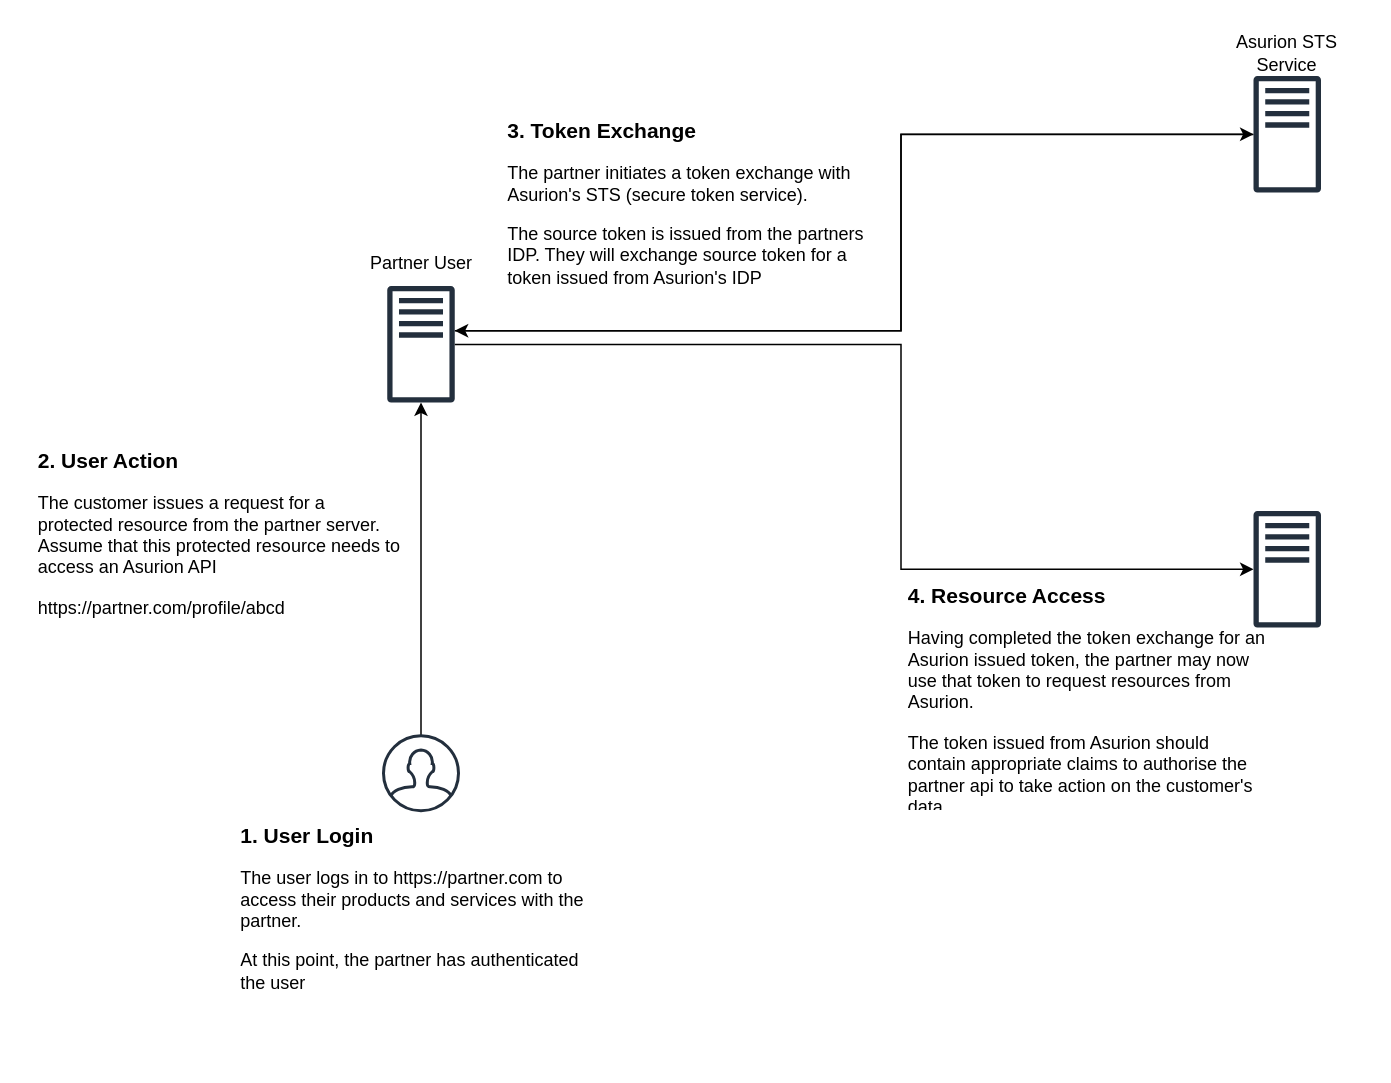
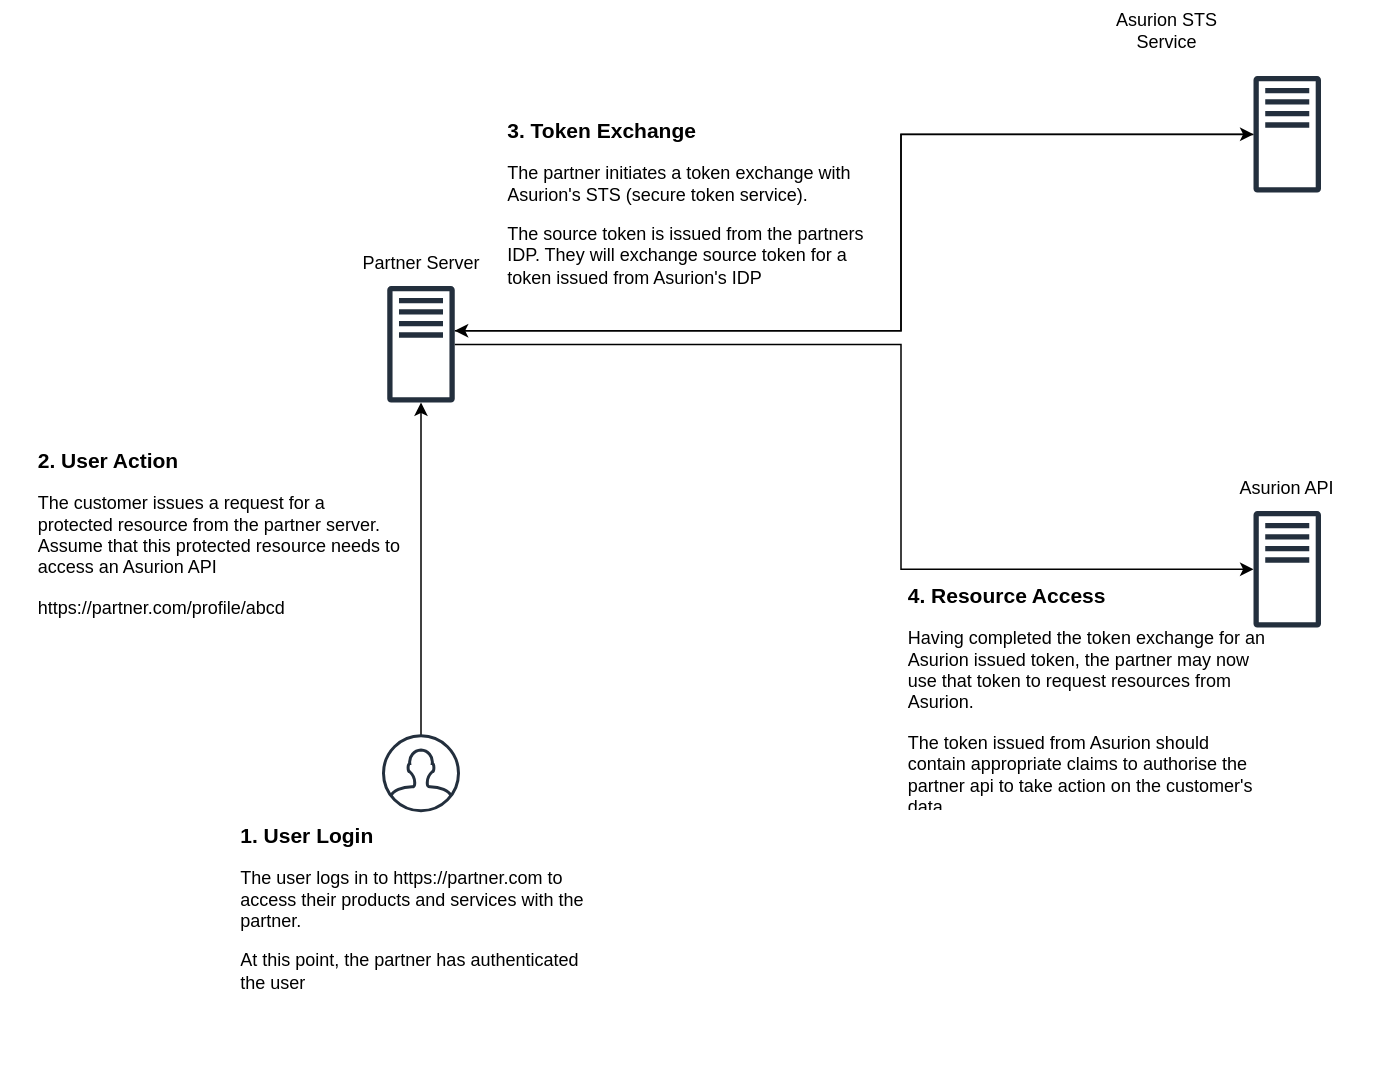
node "Asurion STS Service": moved (1287, 53) -> (1167, 31)
node "Partner User": label "Partner User" -> "Partner Server"
node "Asurion API": added
